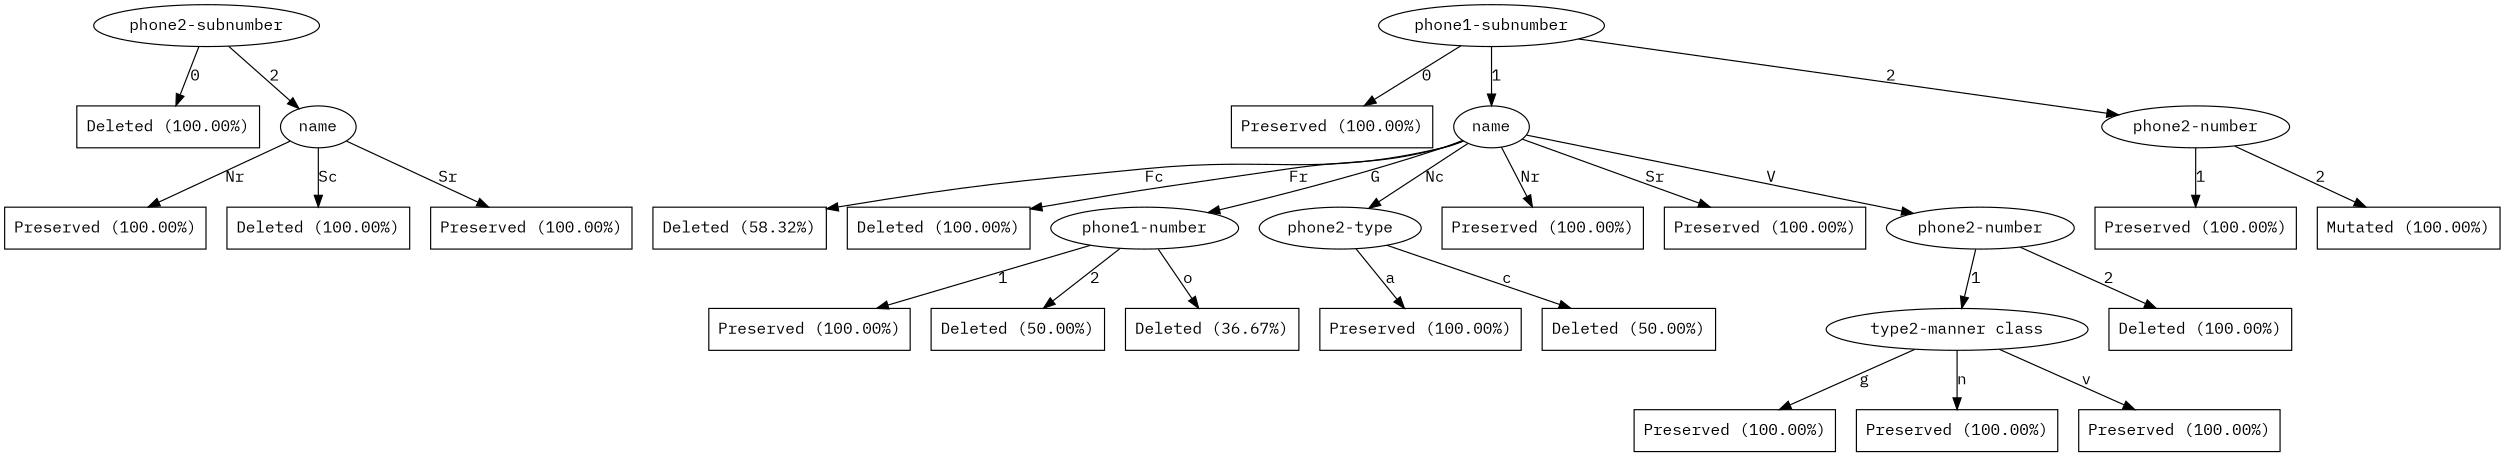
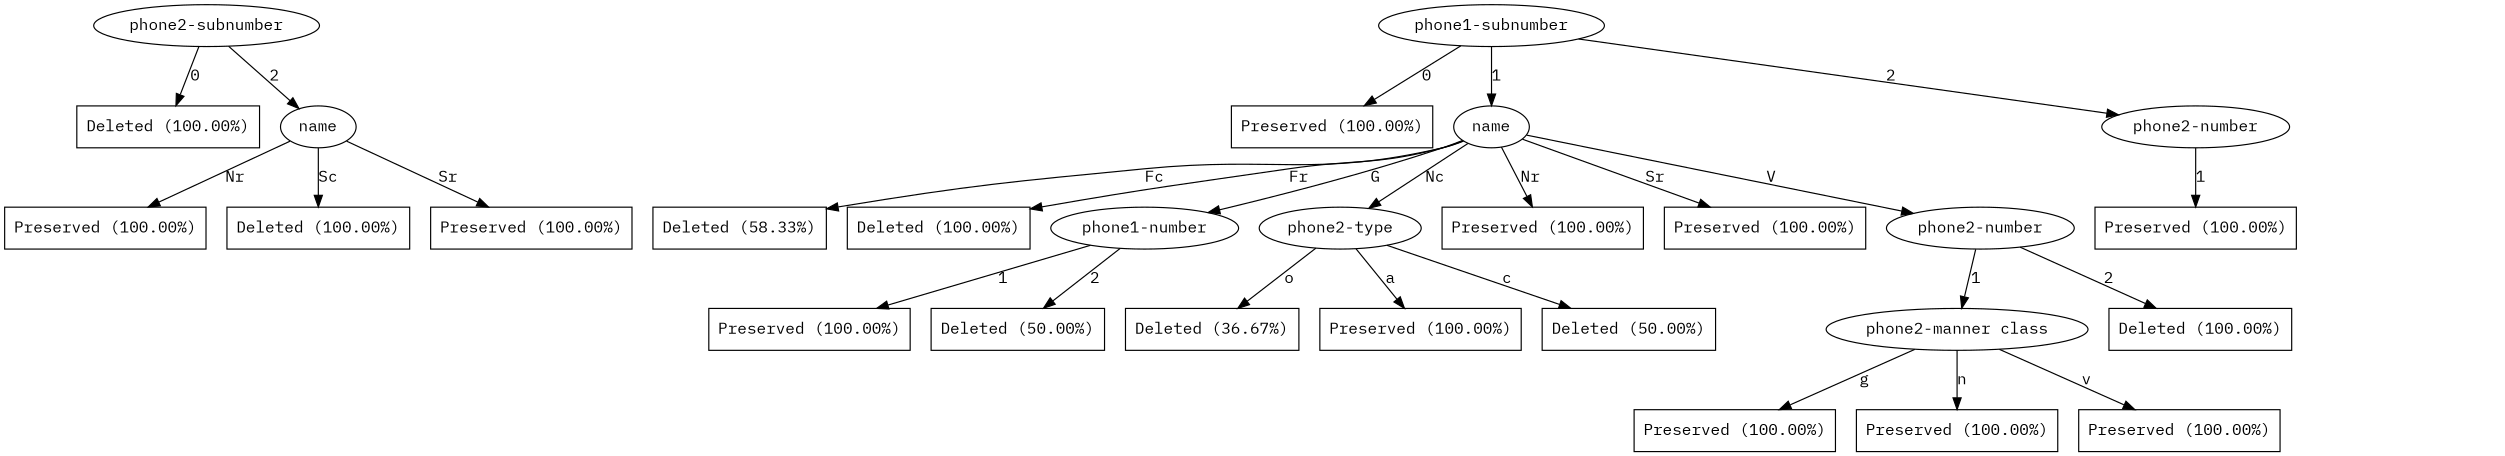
node "Deleted (58.32%)": label "Deleted (58.32%)" -> "Deleted (58.33%)"
node "Mutated (100.00%)": removed
edge "phone1-number" -> "Deleted (36.67%)": now "phone2-type" -> "Deleted (36.67%)"
node "type2-manner class": label "type2-manner class" -> "phone2-manner class"
